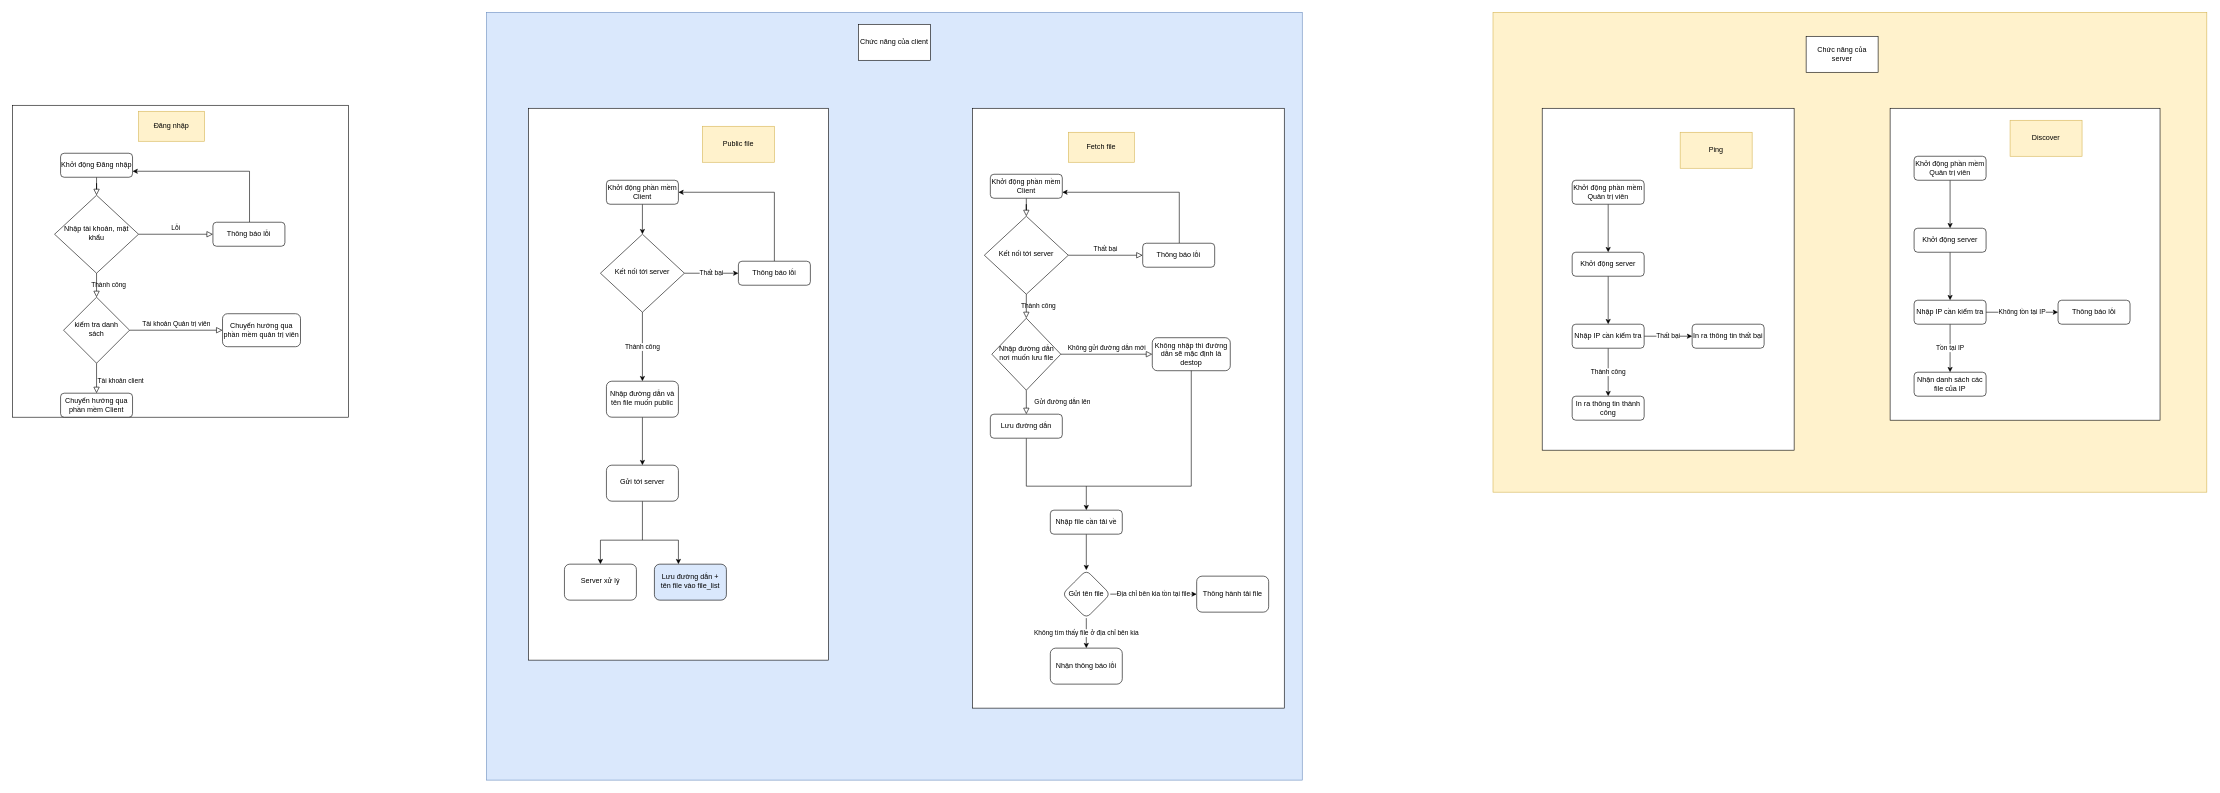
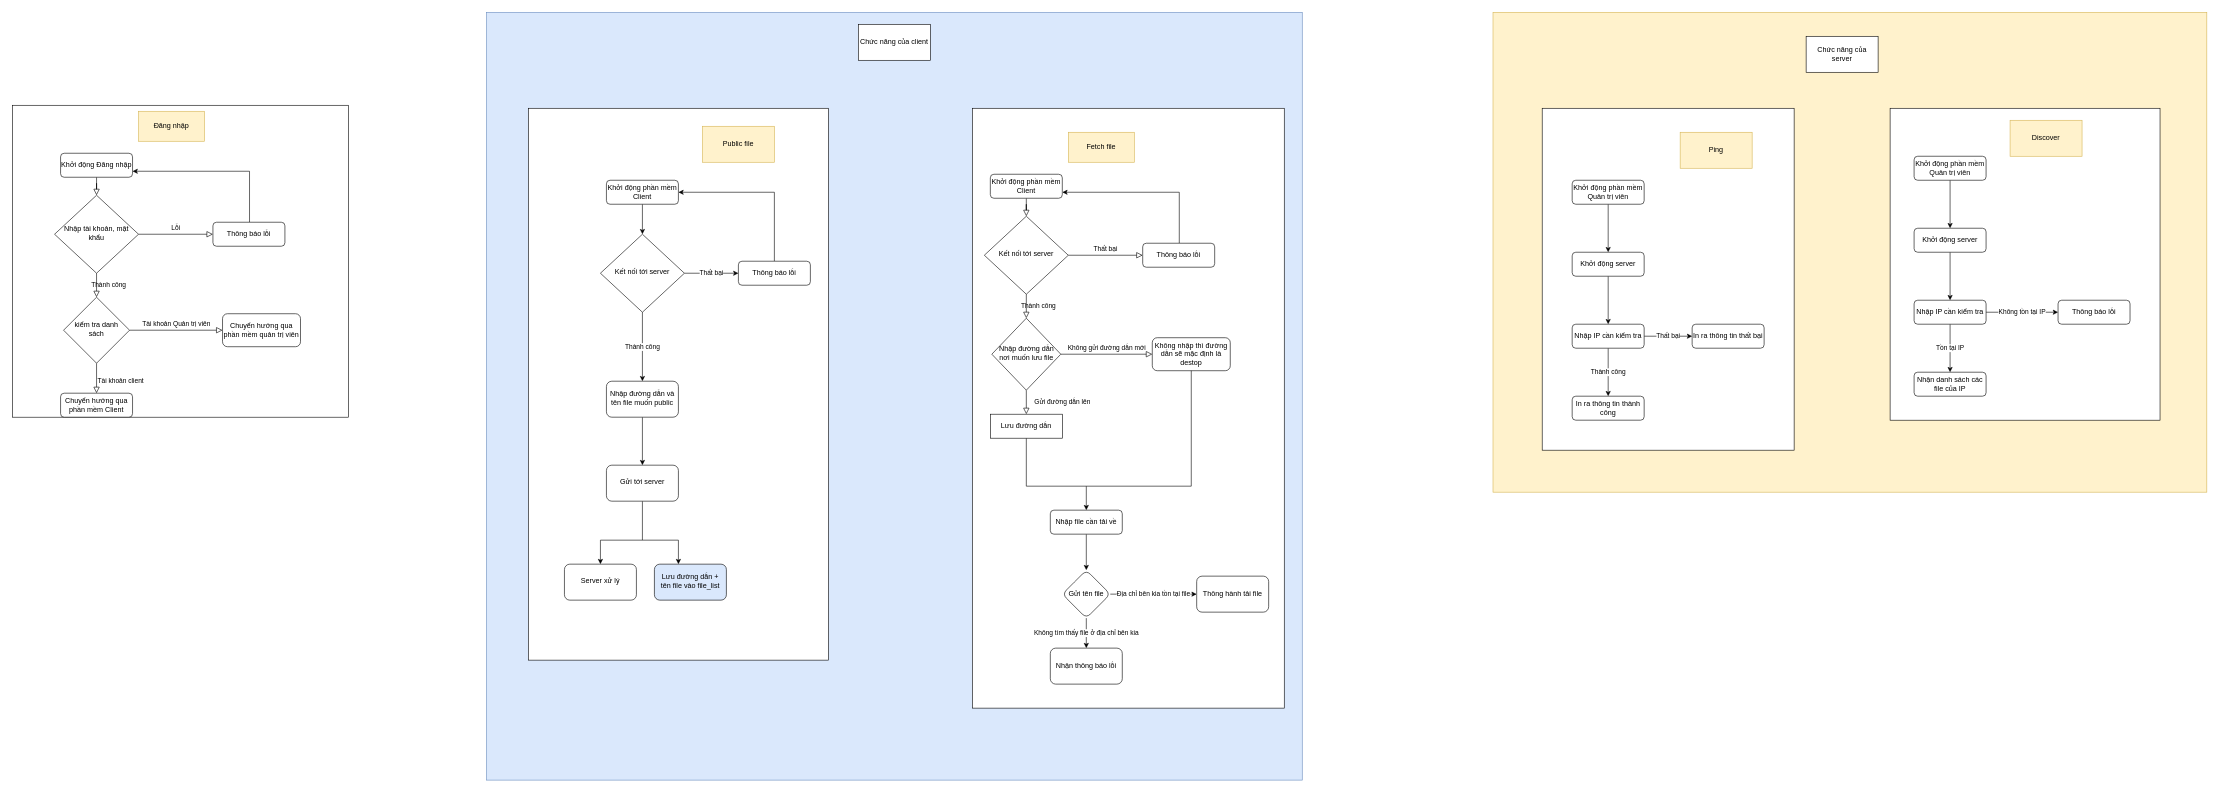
node "Lưu đường dẫn": shape rounded rectangle -> rectangle
